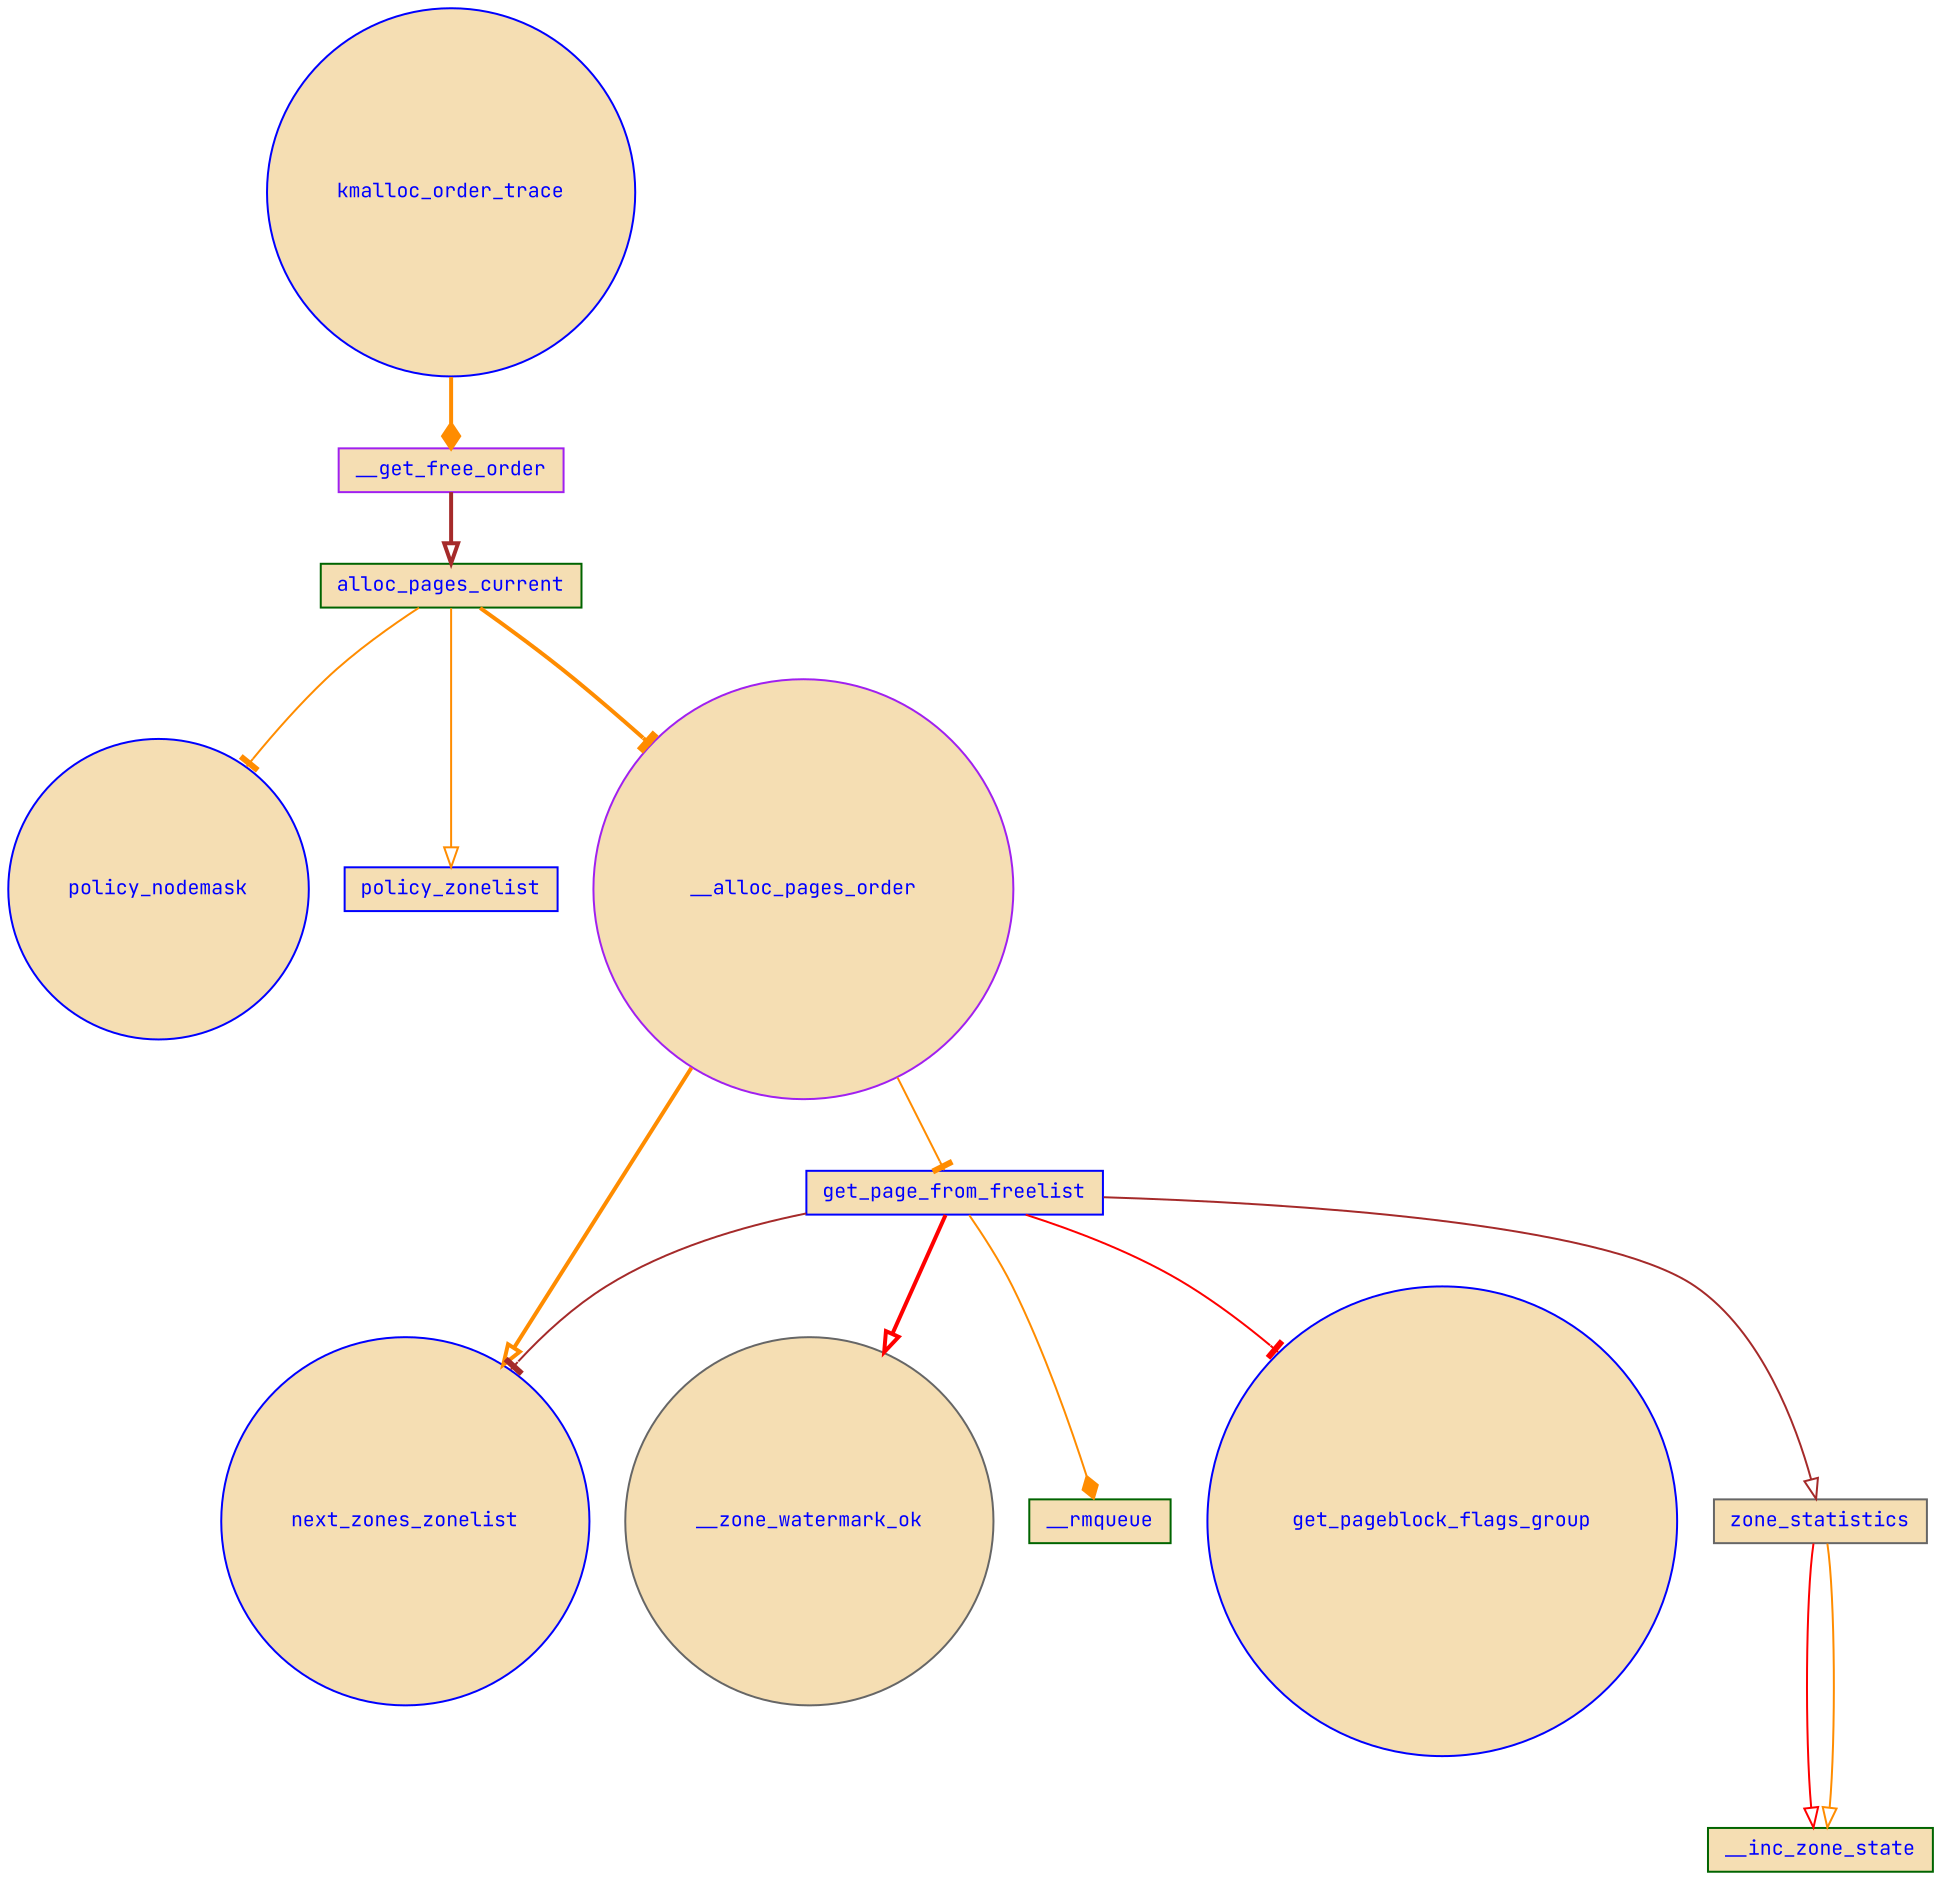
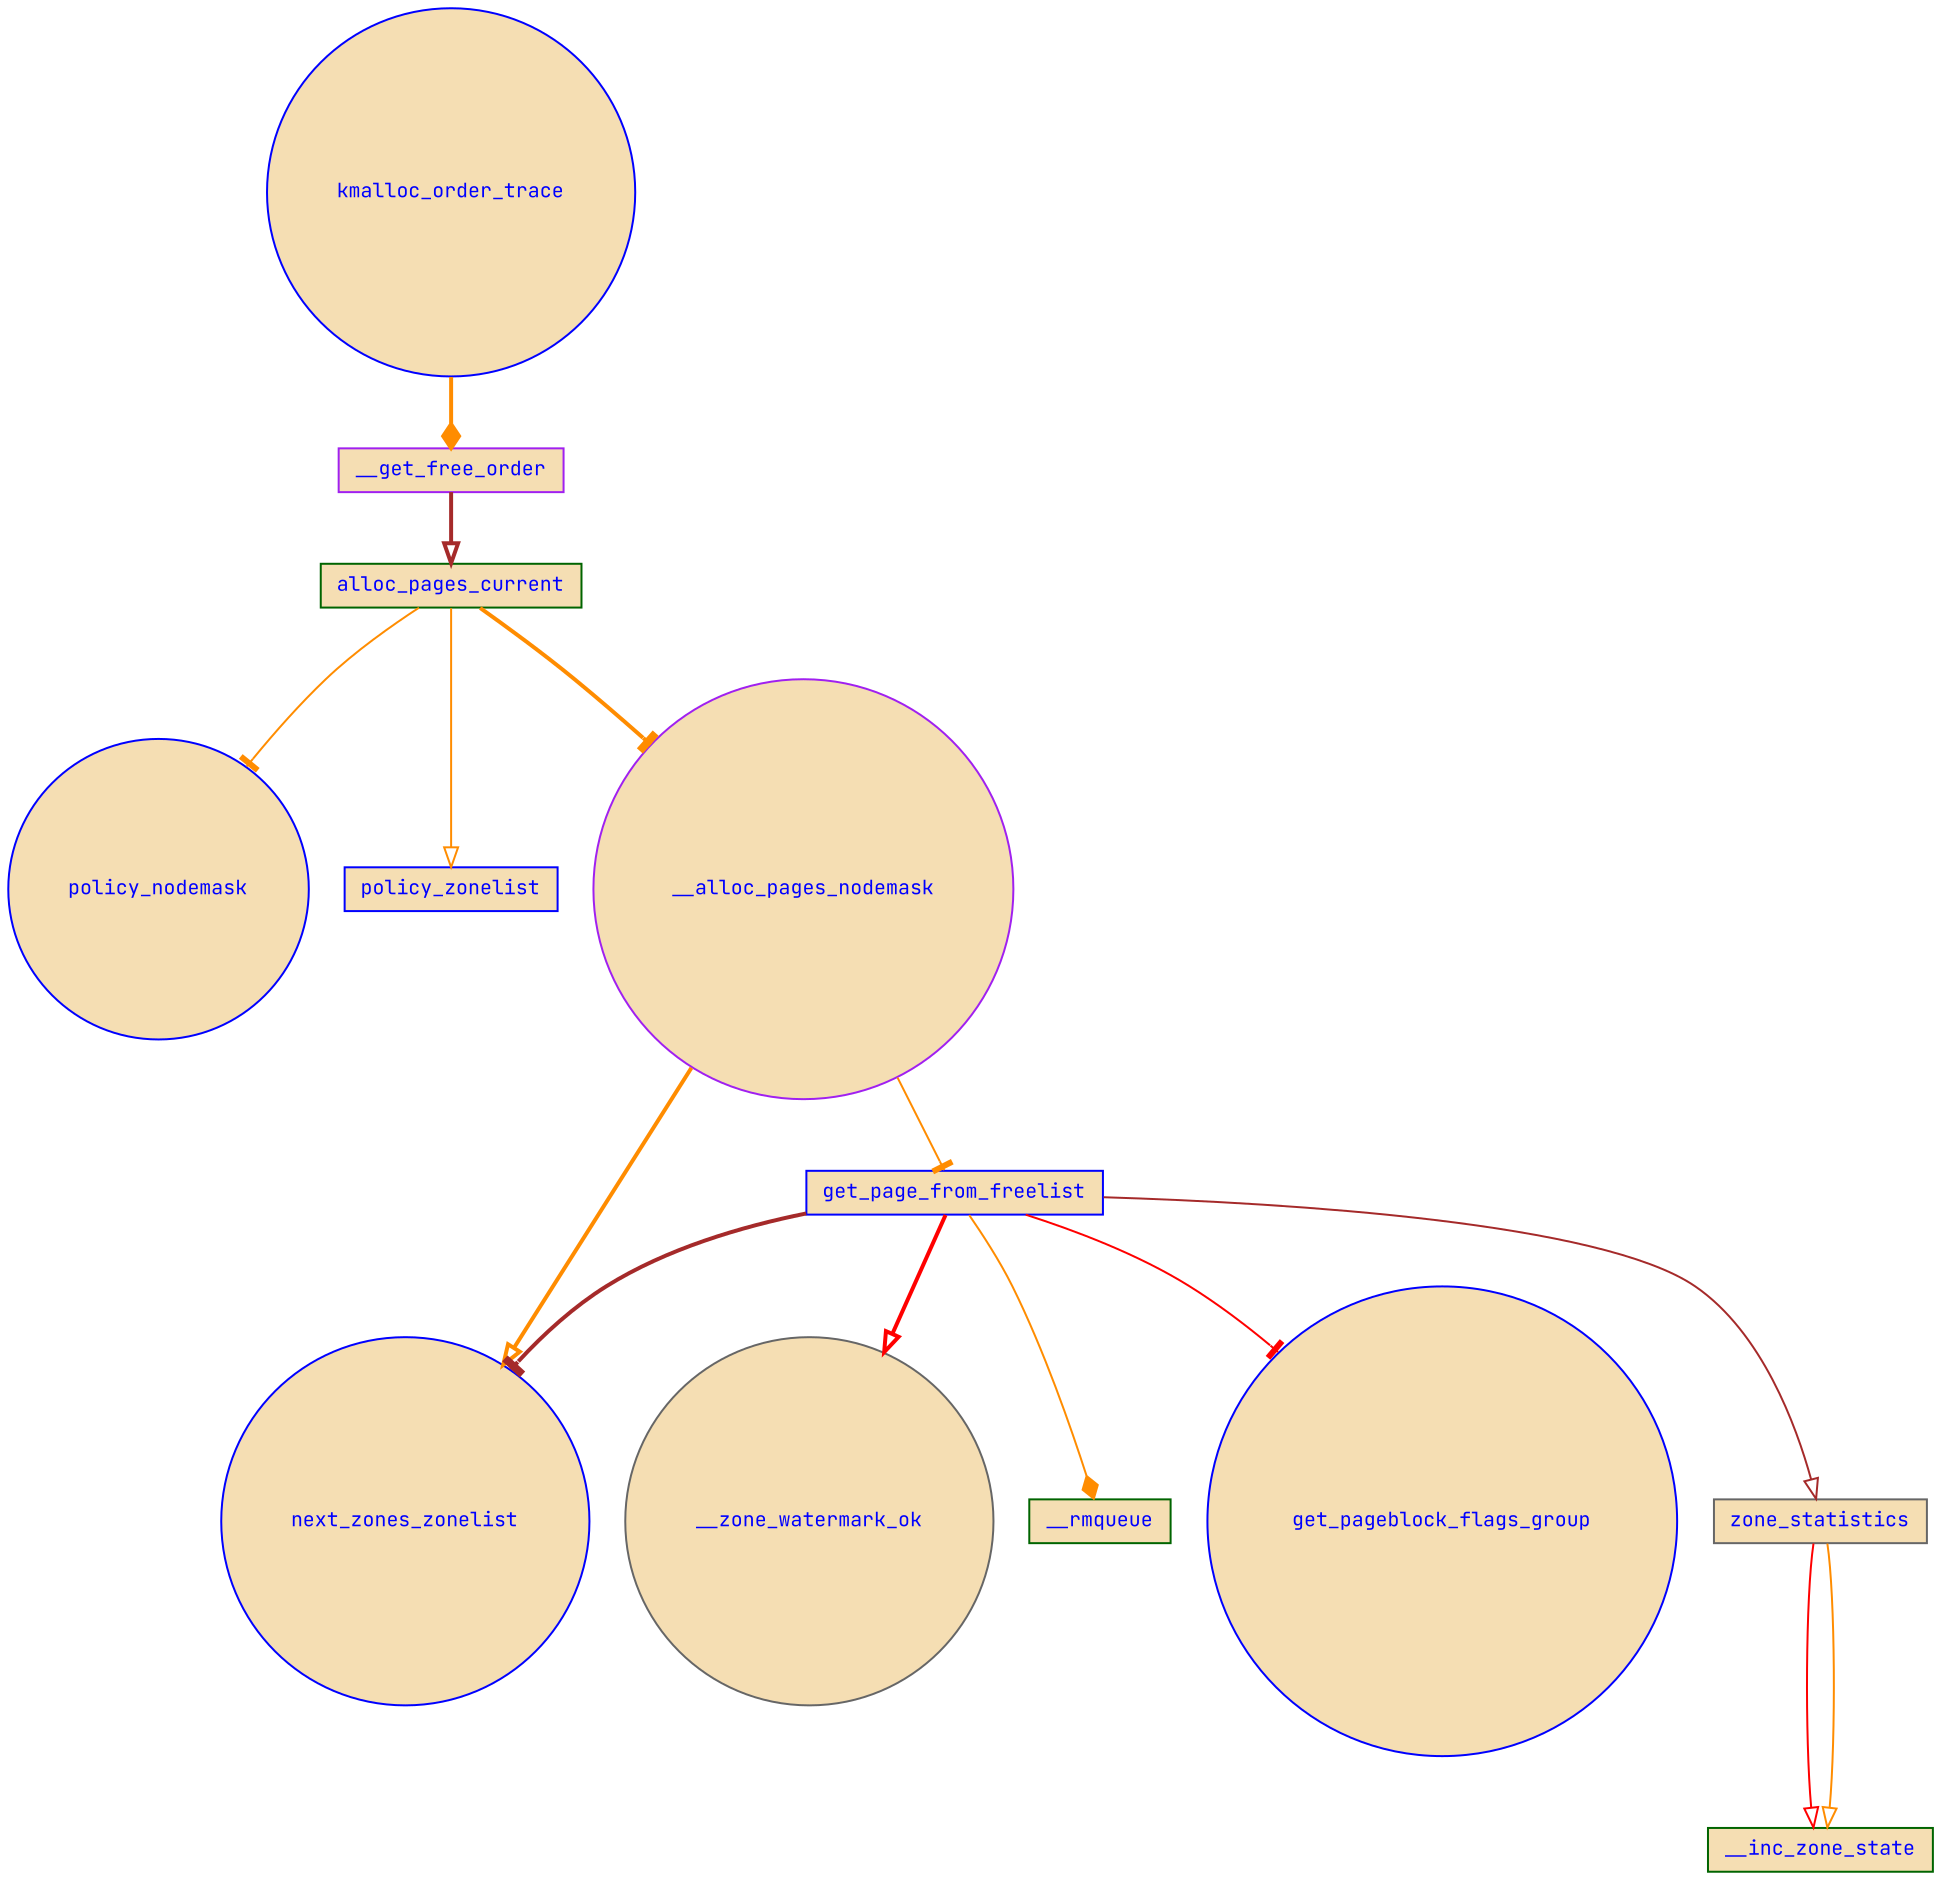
node "__alloc_pages_order": label "__alloc_pages_order" -> "__alloc_pages_nodemask"
edge "get_page_from_freelist" -> "next_zones_zonelist": style solid -> bold
